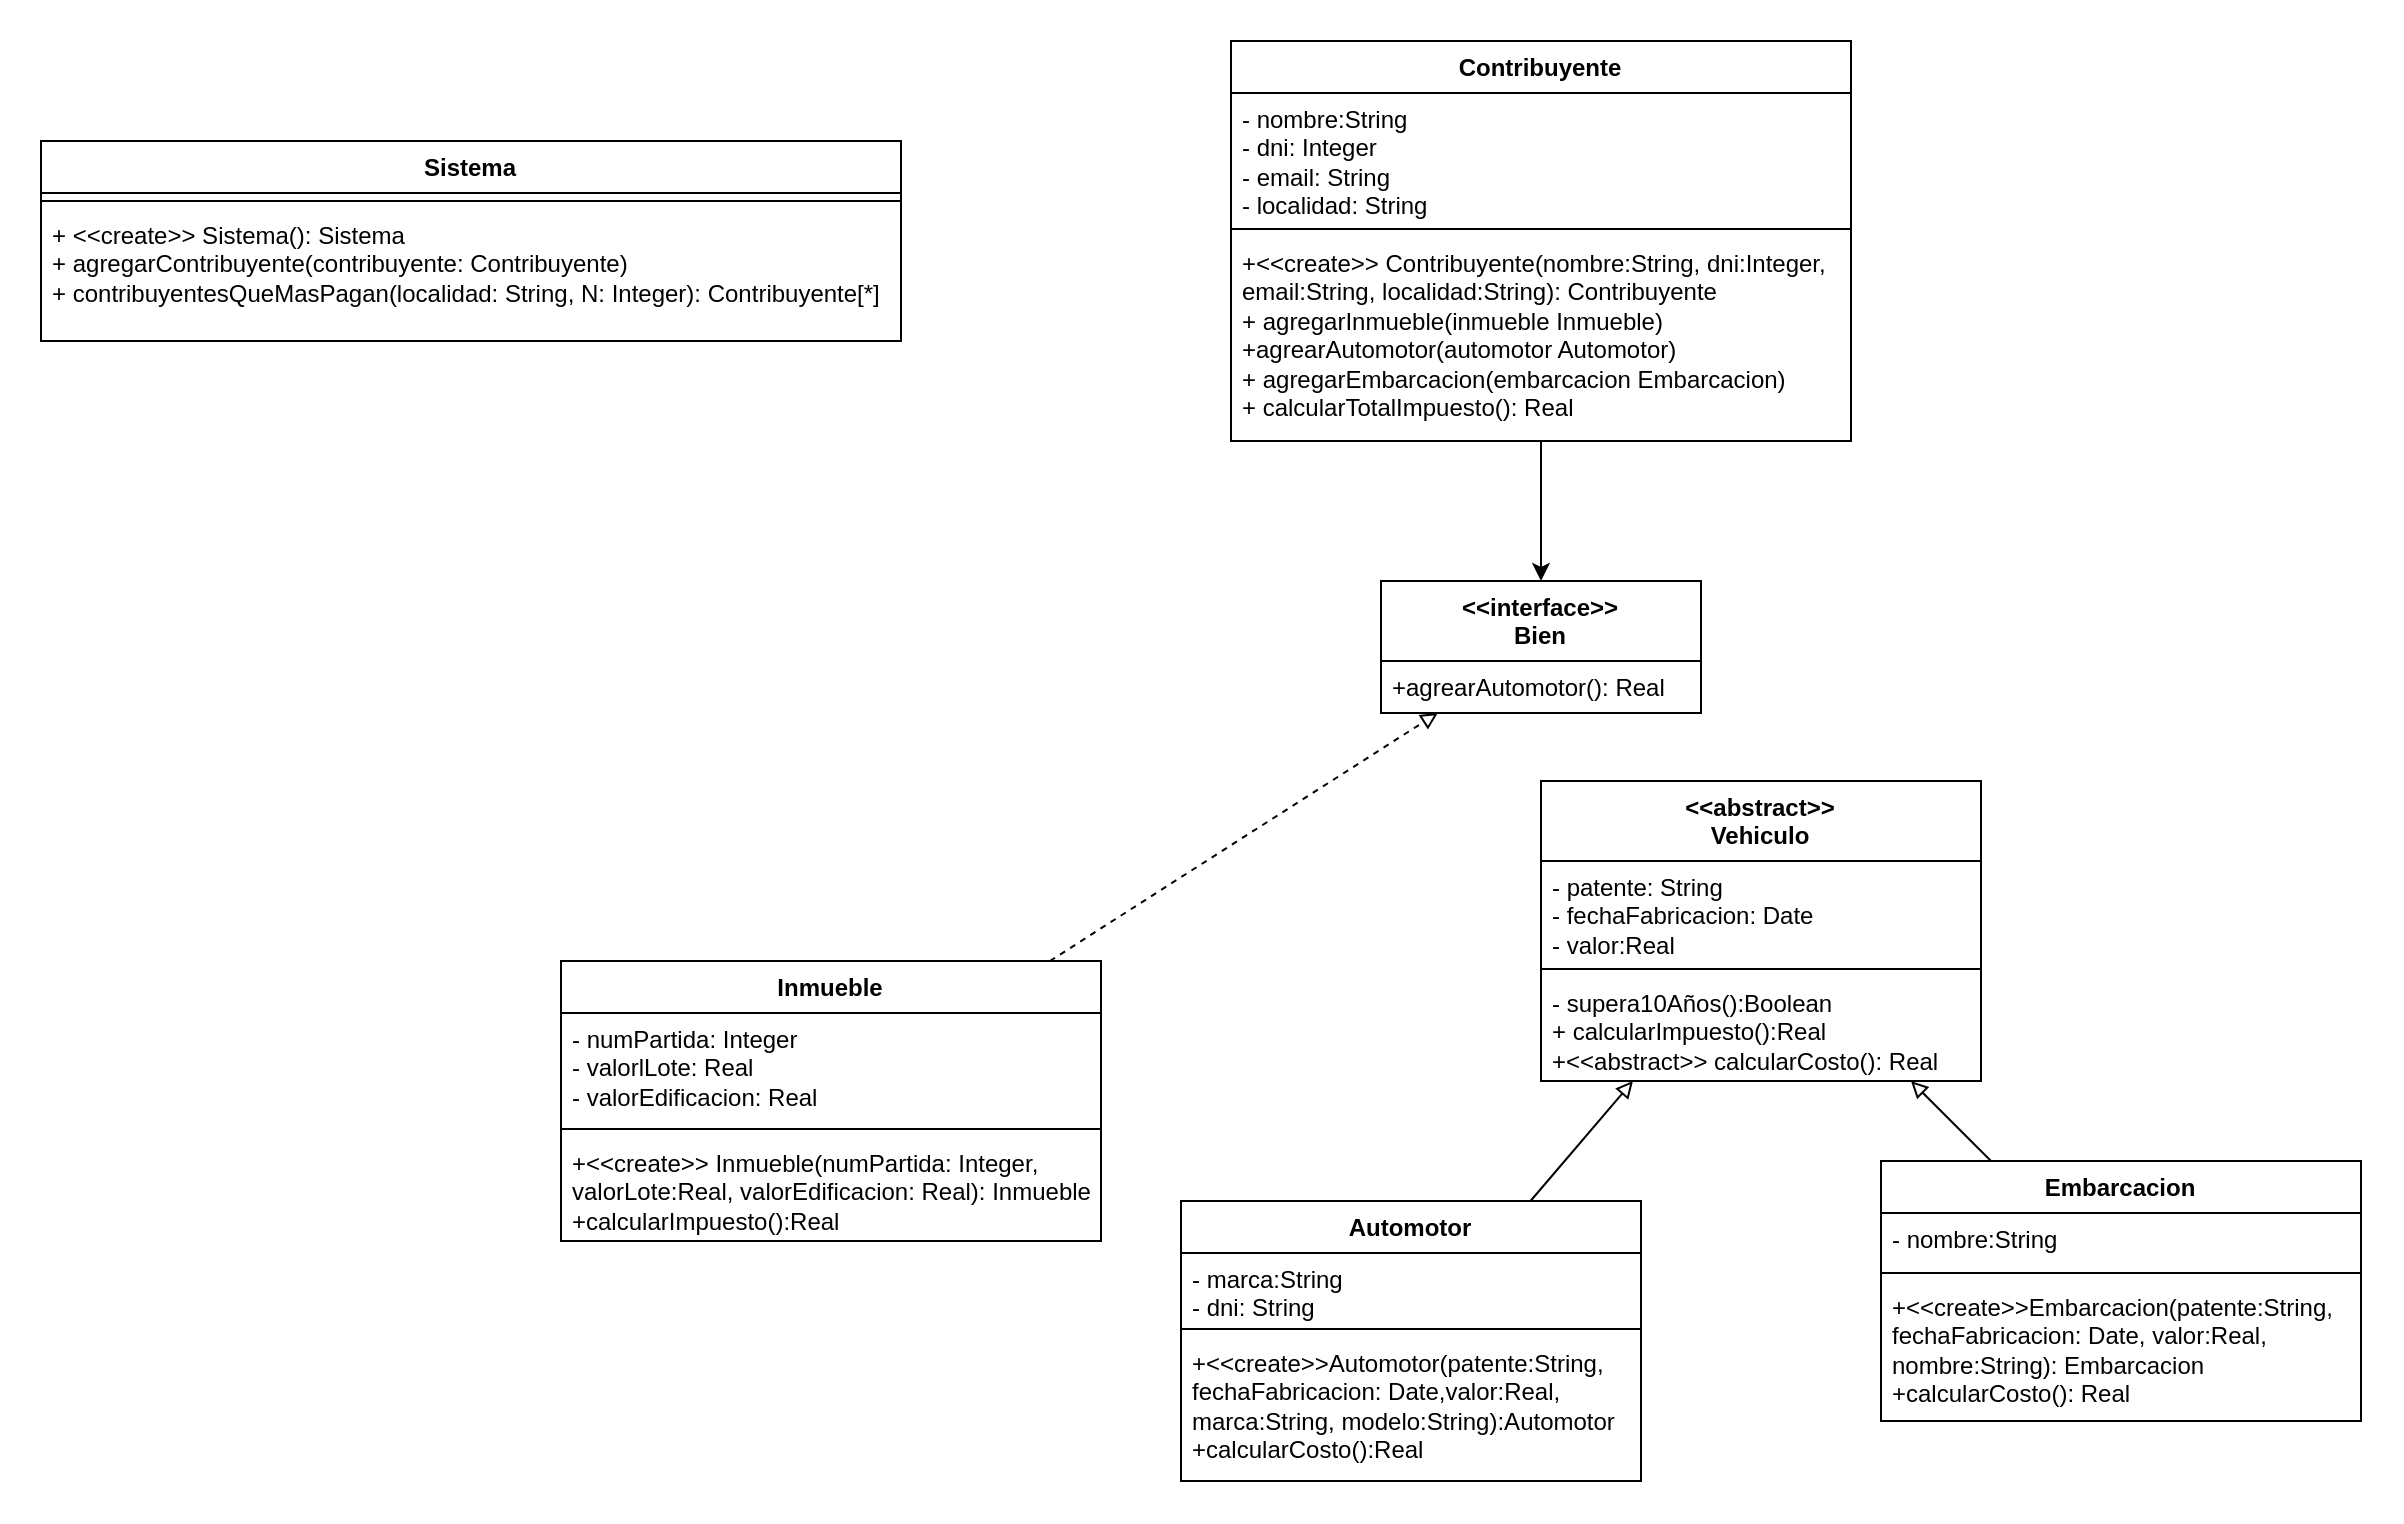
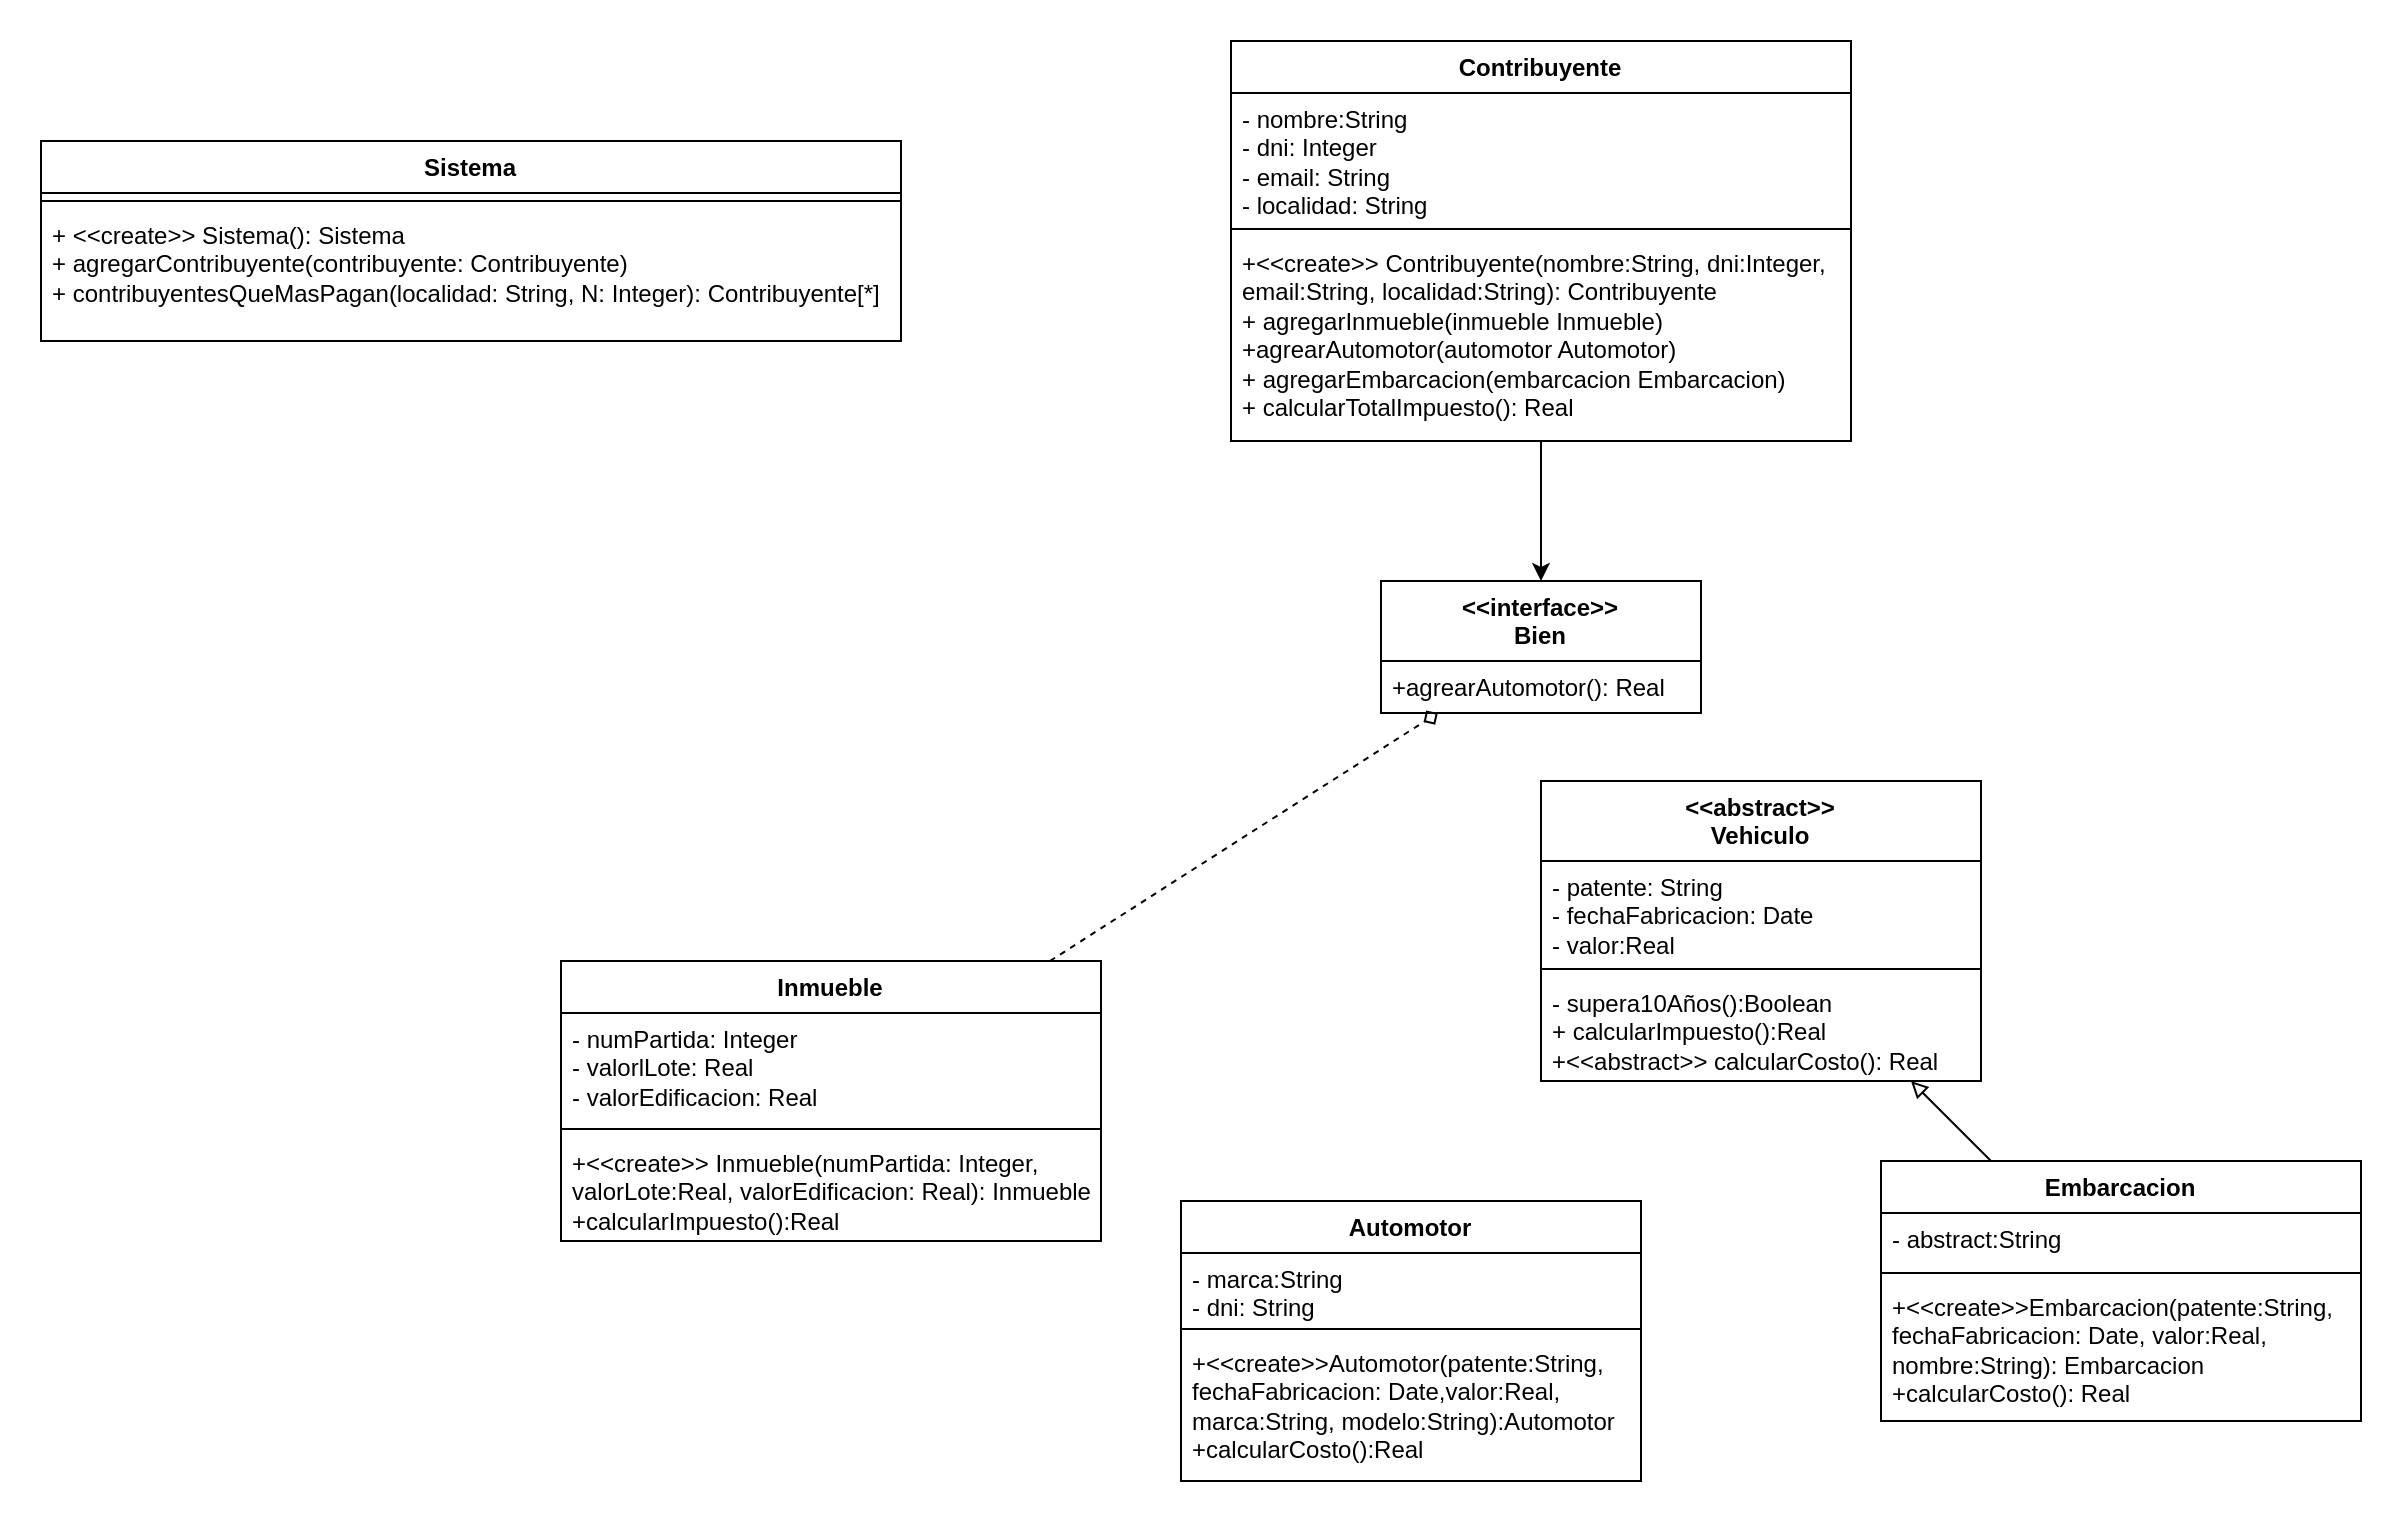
edge "Inmueble" -> "<<interface>> Bien": arrowhead block -> diamond
edge "Automotor" -> "<<abstract>> Vehiculo": removed
node "- nombre:String": label "- nombre:String" -> "- abstract:String"
